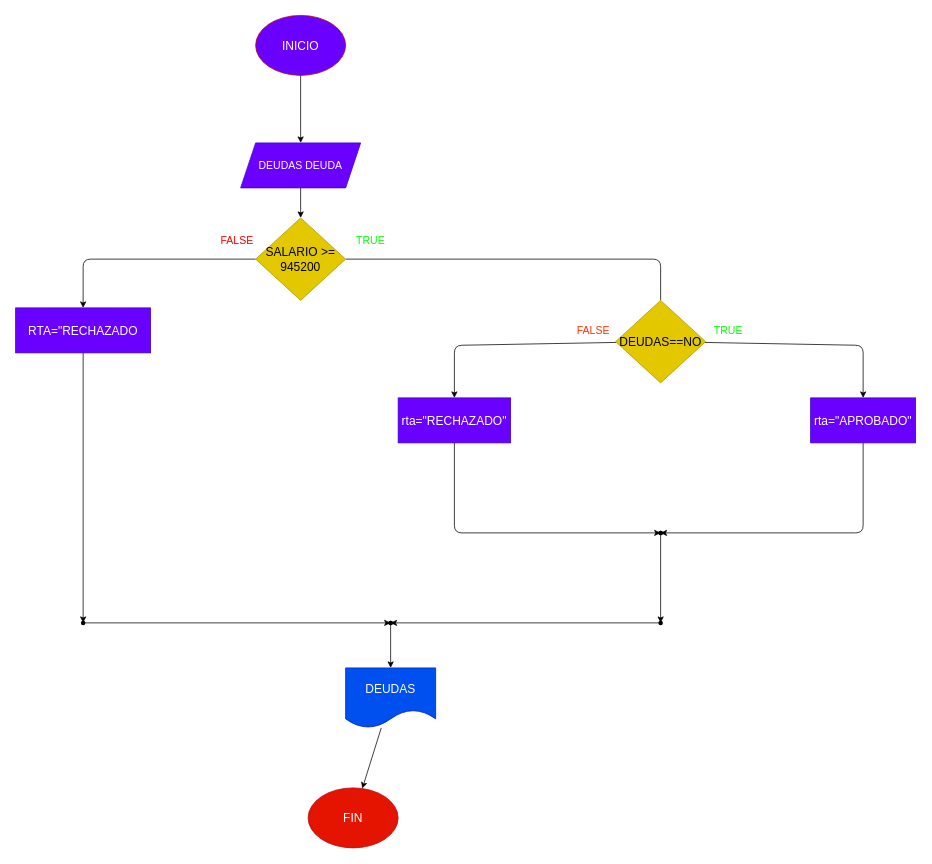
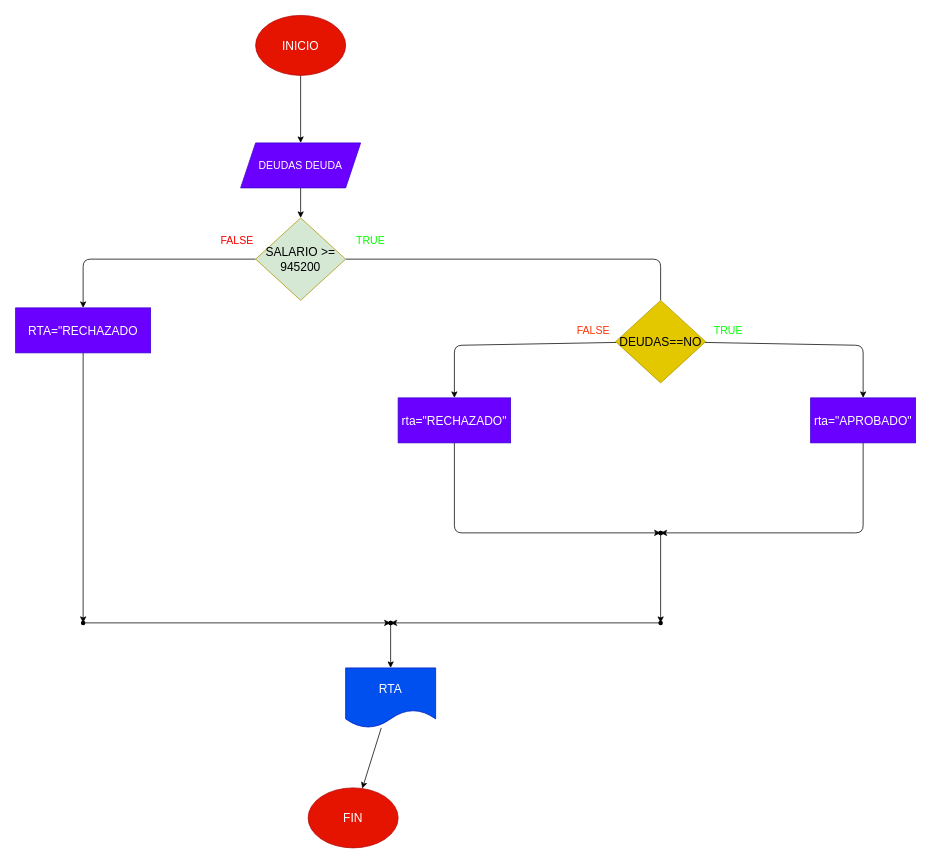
node "INICIO": fillcolor #6a00ff -> #e51400
node "SALARIO >= 945200": fillcolor #e3c800 -> #d5e8d4
node "DEUDAS": label "DEUDAS" -> "RTA"
